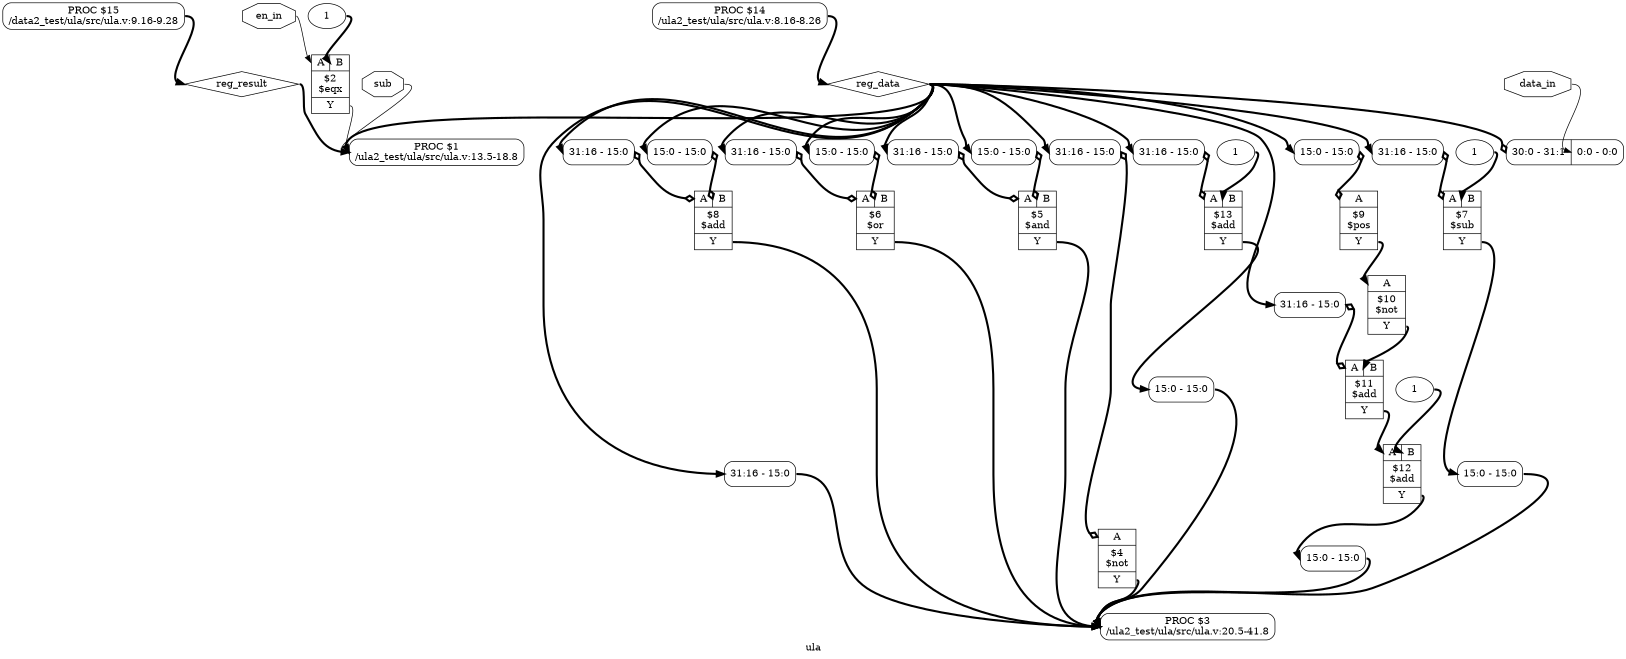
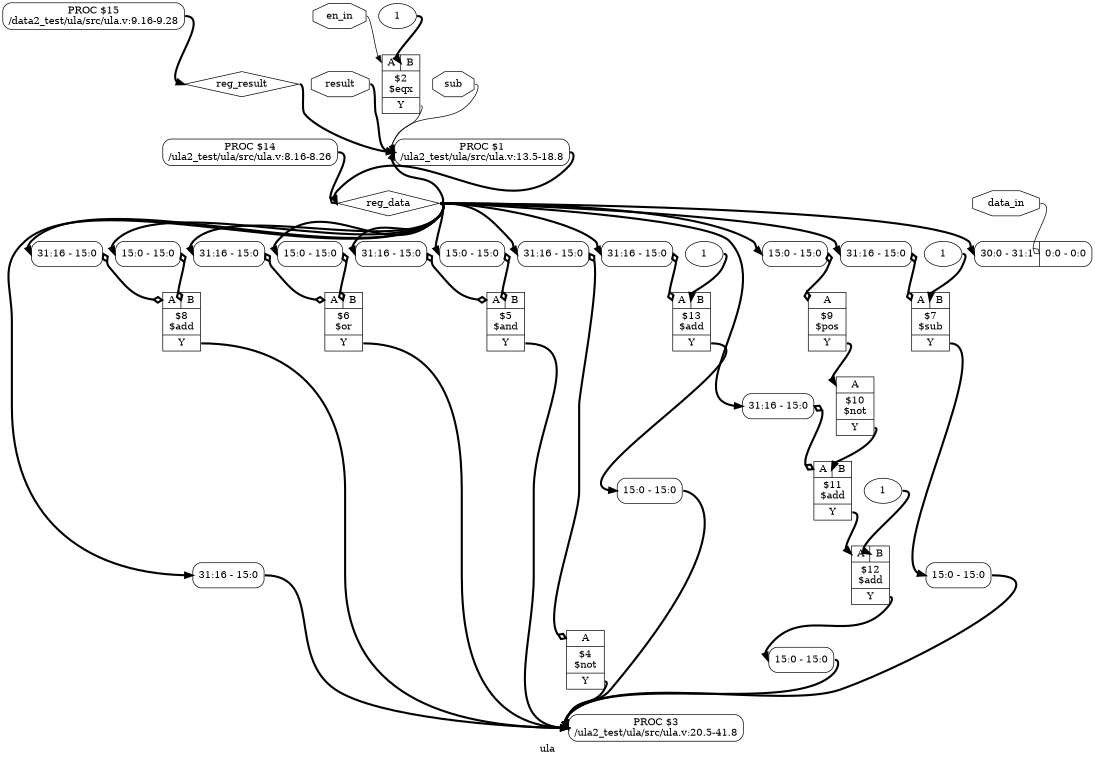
edge "PROC $14 /ula2_test/ula/src/ula.v:8.16-8.26" -> "reg_data": arrowhead normal -> odiamond
node "result": added
edge "reg_data" -> "30:0 - 31:1": arrowhead odiamond -> normal
edge "sub" -> "PROC $1 /ula2_test/ula/src/ula.v:13.5-18.8": arrowhead odiamond -> normal
edge "data_in" -> "30:0 - 31:1": arrowhead normal -> odiamond
edge "PROC $1 /ula2_test/ula/src/ula.v:13.5-18.8" -> "reg_data": added
